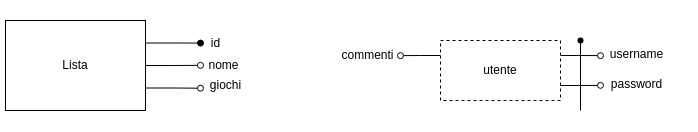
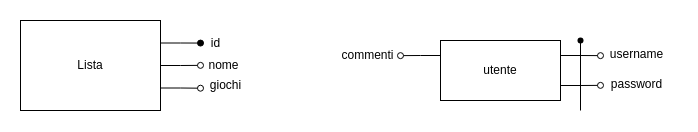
node "Lista": moved (76, 66) -> (91, 66)
node "utente": style dashed -> solid
